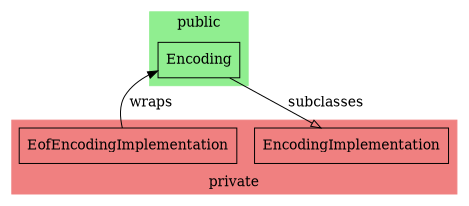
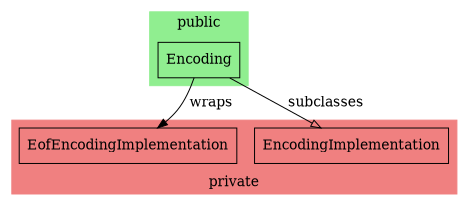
edge "EofEncodingImplementation" -> "Encoding": reversed
